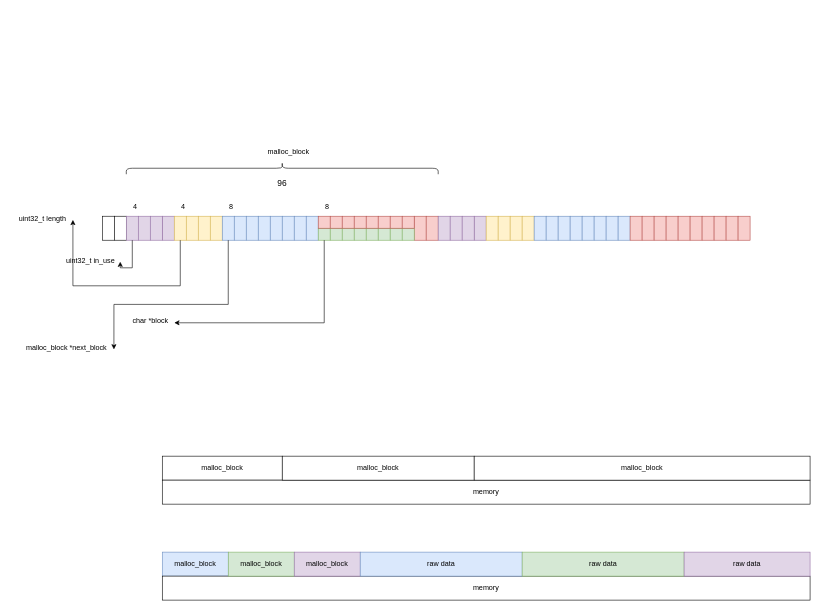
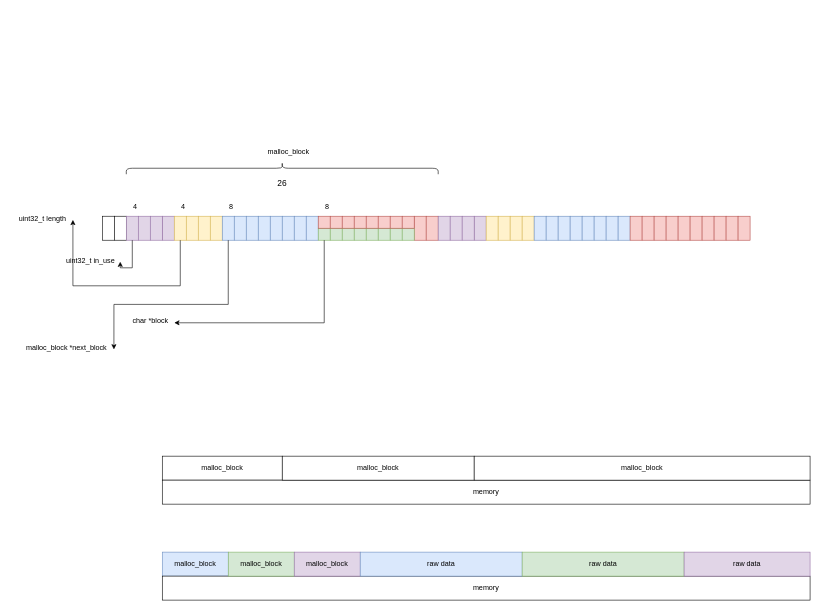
node "96": label "96" -> "26"
